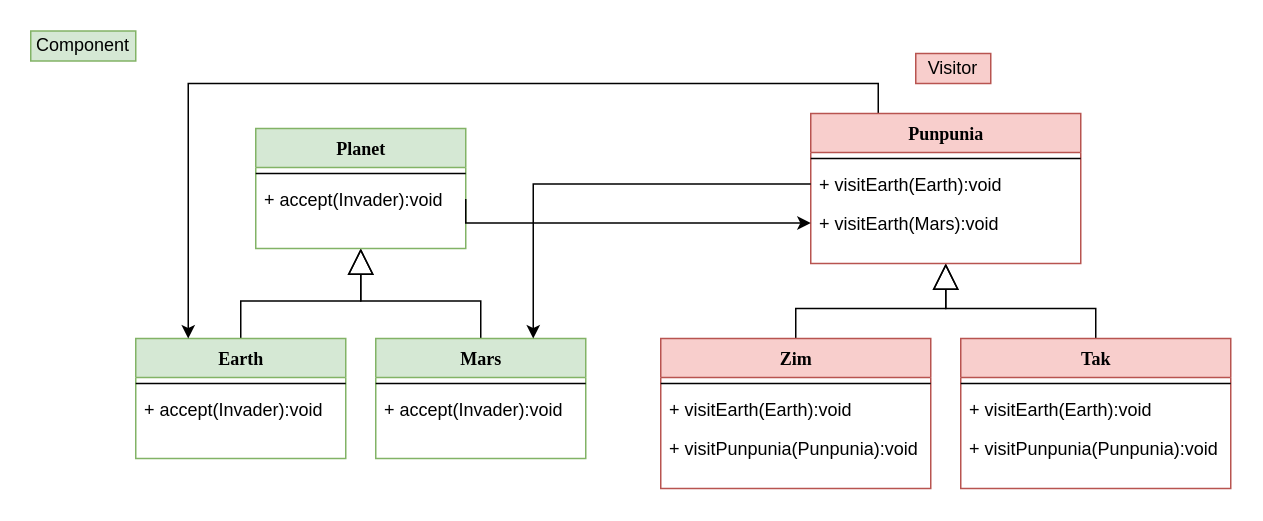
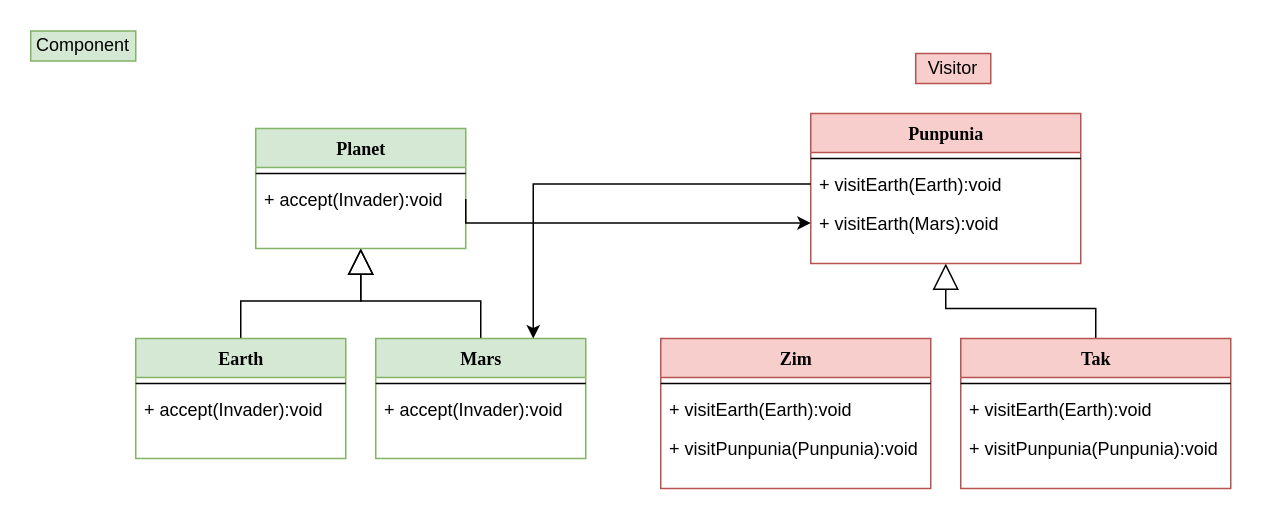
edge "Punpunia" -> "Earth": removed
edge "Zim" -> "Punpunia": removed
